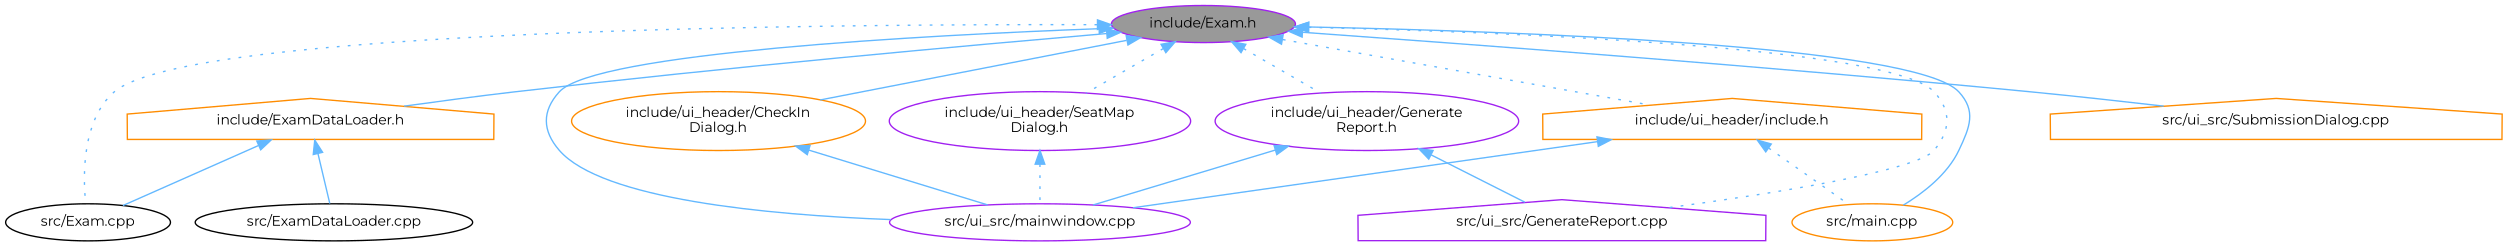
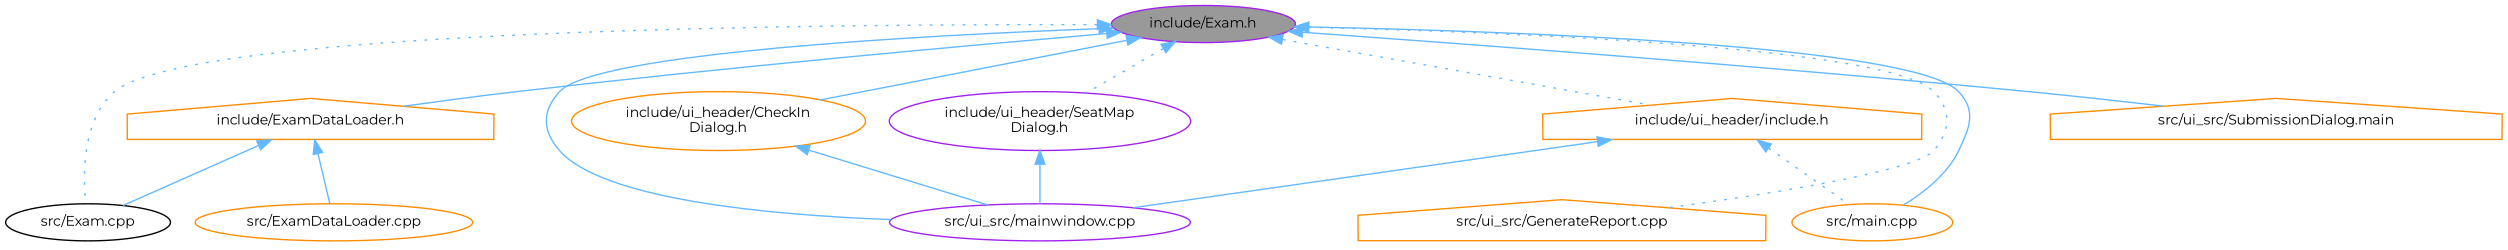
node "include/ui_header/Generate Report.h": removed
node "src/ui_src/SubmissionDialog.cpp": label "src/ui_src/SubmissionDialog.cpp" -> "src/ui_src/SubmissionDialog.main"
edge "src/ui_src/mainwindow.cpp" -> "include/ui_header/SeatMap Dialog.h": style dotted -> solid
node "src/ExamDataLoader.cpp": color black -> darkorange
node "src/ui_src/GenerateReport.cpp": color purple -> darkorange
